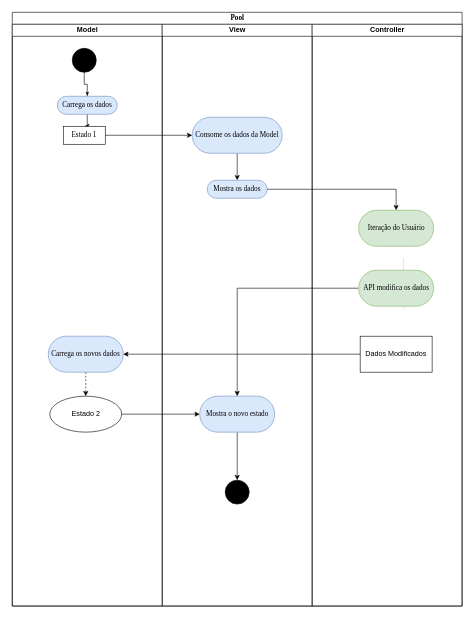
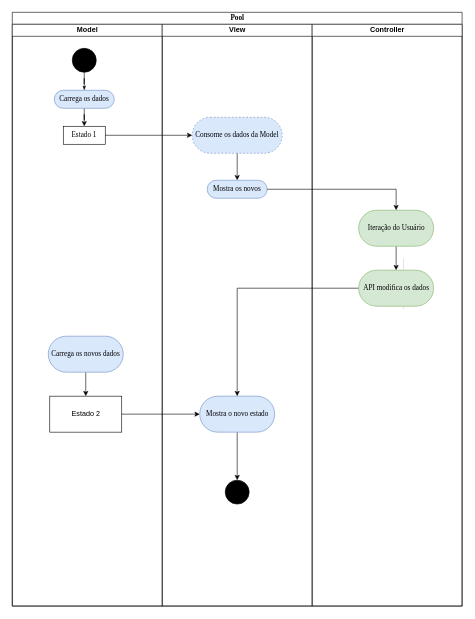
node "Carrega os dados": moved (87, 105) -> (84, 99)
node "Consome os dados da Model": style solid -> dashed
node "Mostra os dados": label "Mostra os dados" -> "Mostra os novos"
edge "Iteração do Usuário" -> "API modifica os dados": added
edge "Dados Modificados" -> "Carrega os novos dados": removed
node "Dados Modificados": removed
edge "Carrega os novos dados" -> "Estado 2": style dashed -> solid
node "Estado 2": shape ellipse -> rectangle
